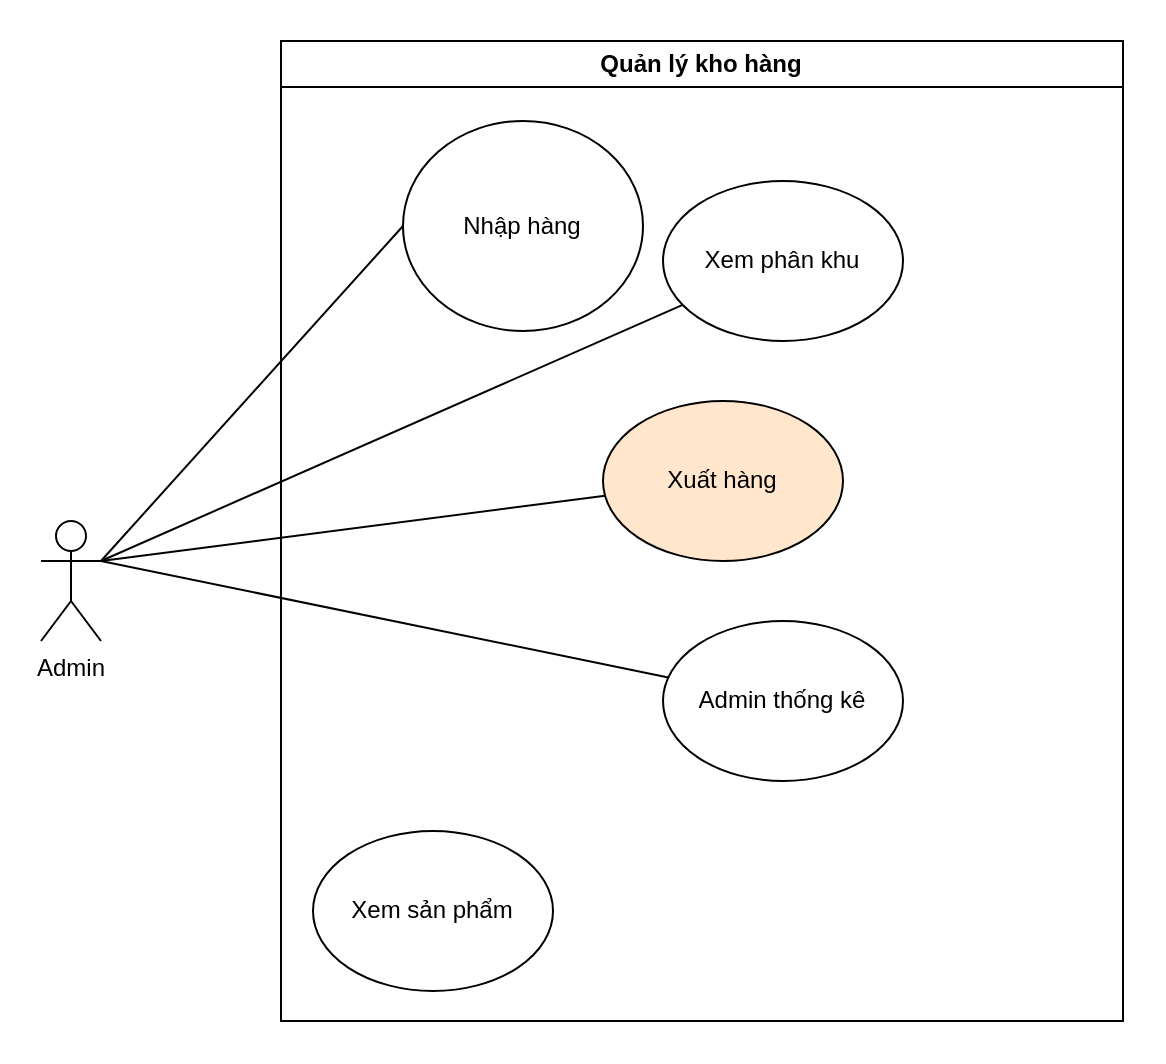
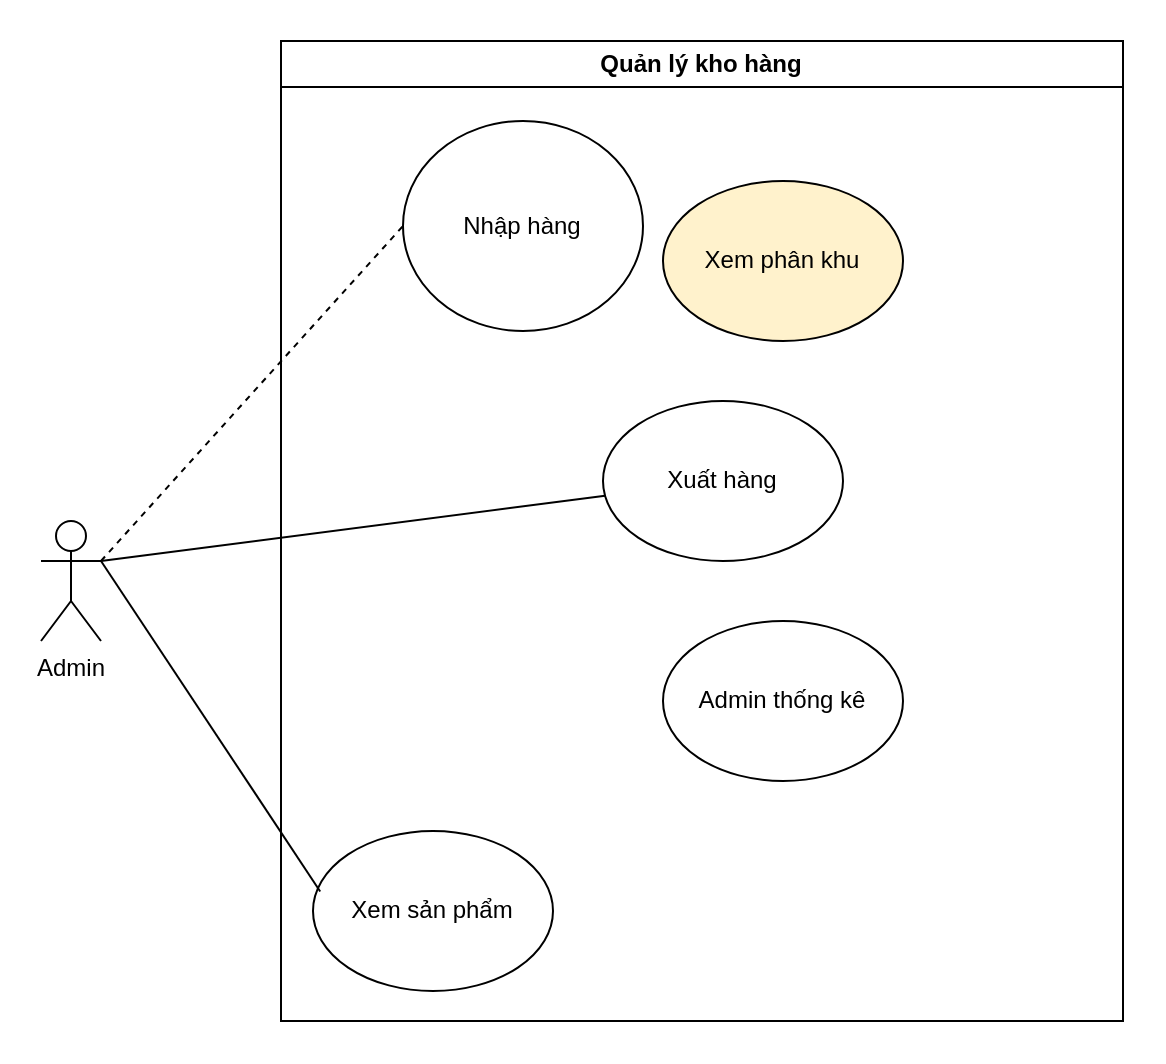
node "Xem phân khu": fillcolor #ffffff -> #fff2cc
edge "Xem phân khu" -- "Admin": removed
edge "Nhập hàng" -- "Admin": style solid -> dashed
node "Xuất hàng": fillcolor #ffe6cc -> #ffffff
edge "Admin" -- "Admin thống kê": removed
edge "Admin" -- "Xem sản phẩm": added
